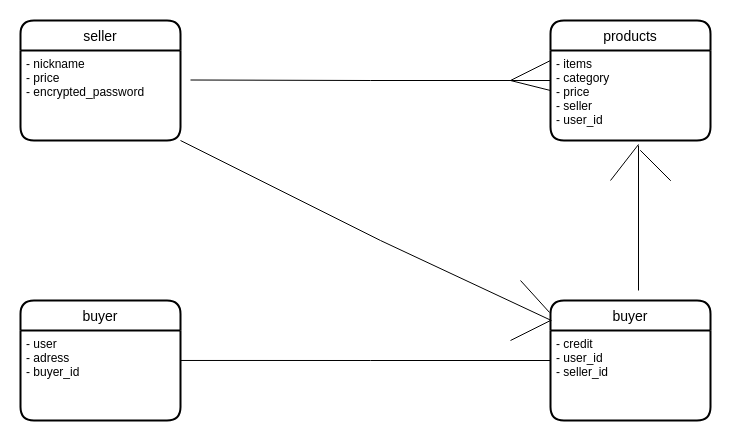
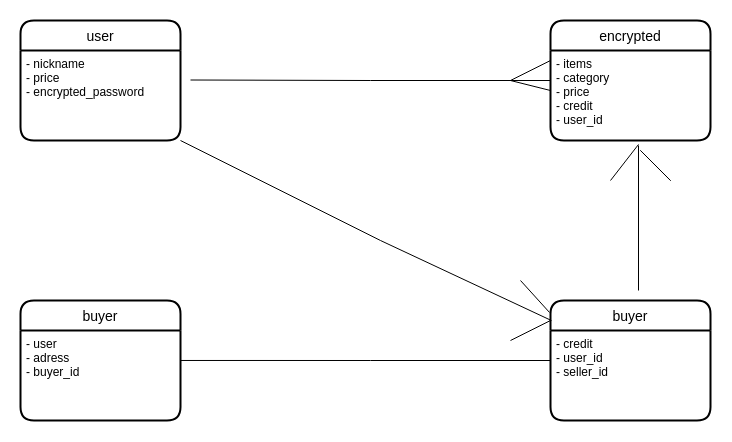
node "seller": label "seller" -> "user"
node "products": label "products" -> "encrypted"
node "- items - category - price - seller - user_id": label "- items - category - price - seller - user_id" -> "- items - category - price - credit - user_id"
